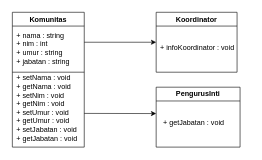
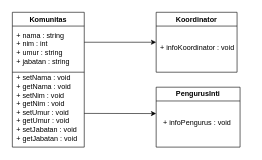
node "+ getJabatan : void": label "+ getJabatan : void" -> "+ infoPengurus : void"
